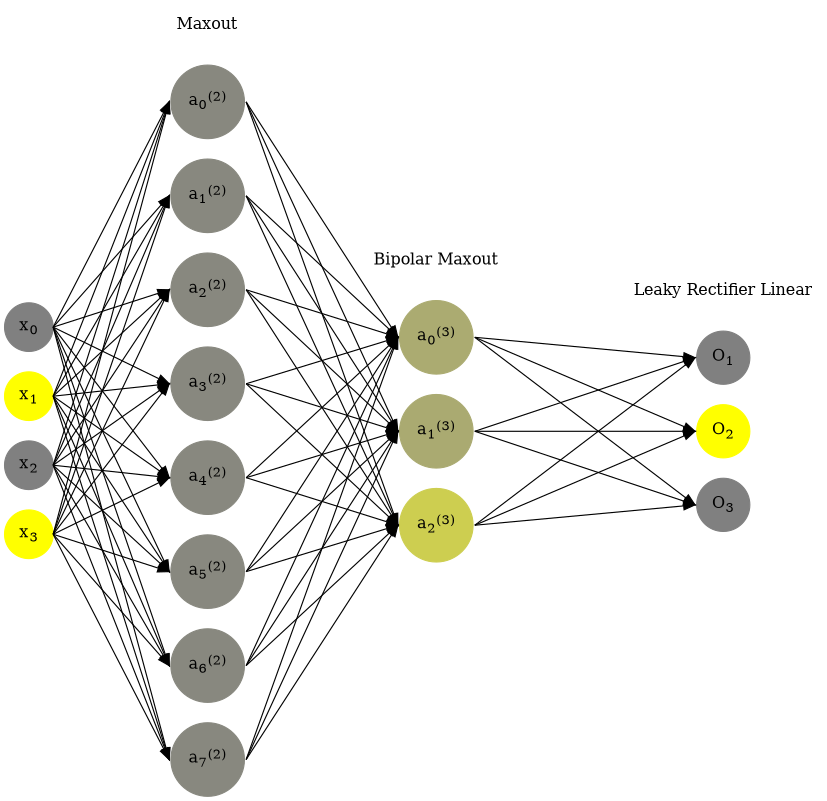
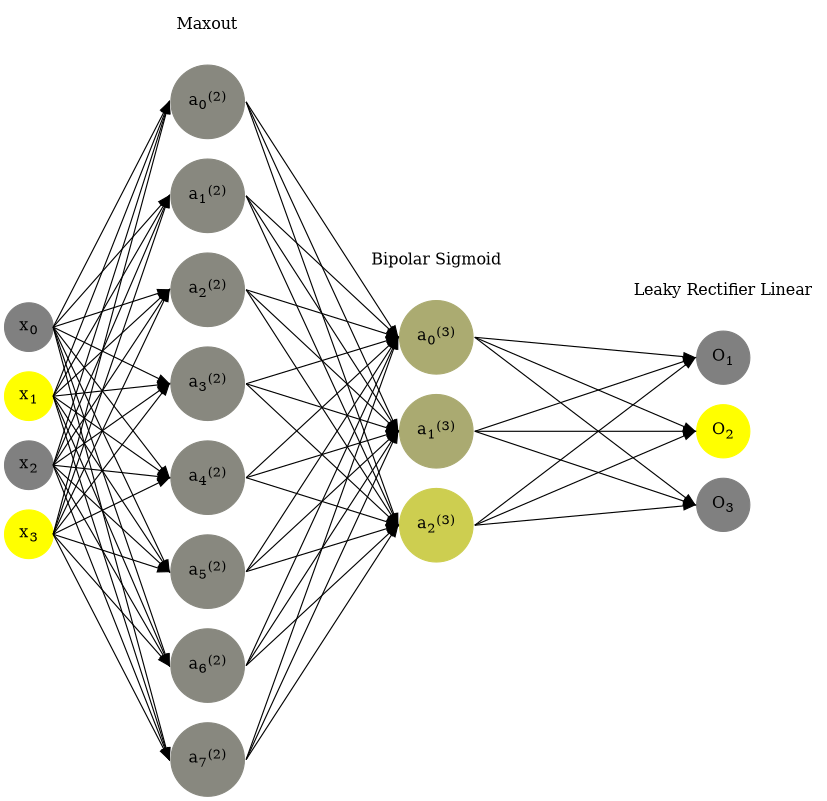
node "Bipolar Maxout": label "Bipolar Maxout" -> "Bipolar Sigmoid"
